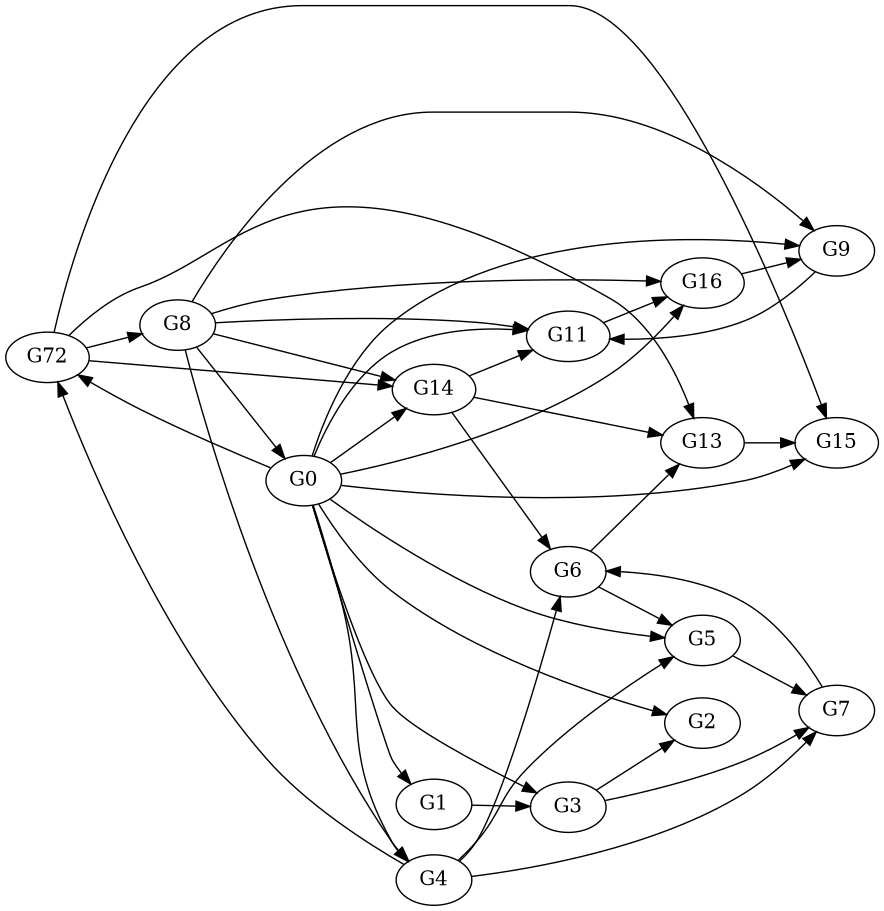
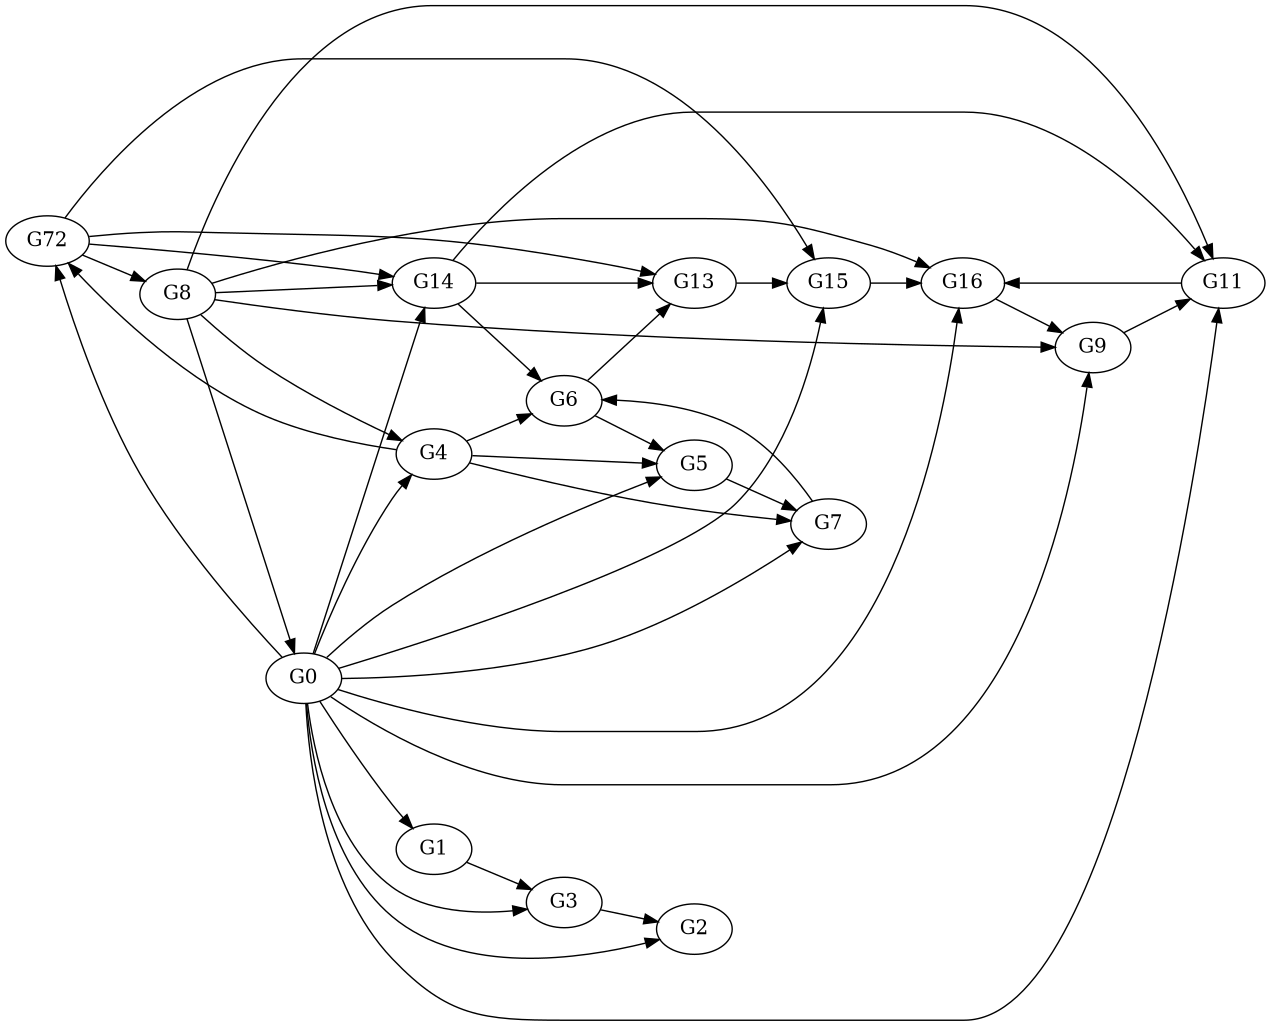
edge "G15" -> "G16": added
edge "G3" -> "G7": now "G0" -> "G7"
